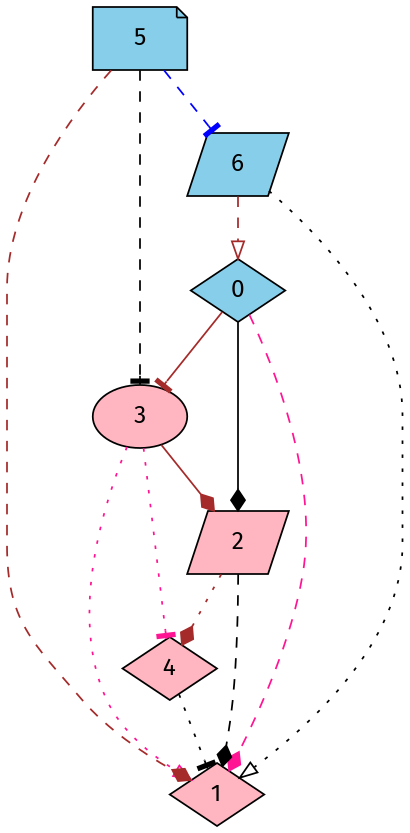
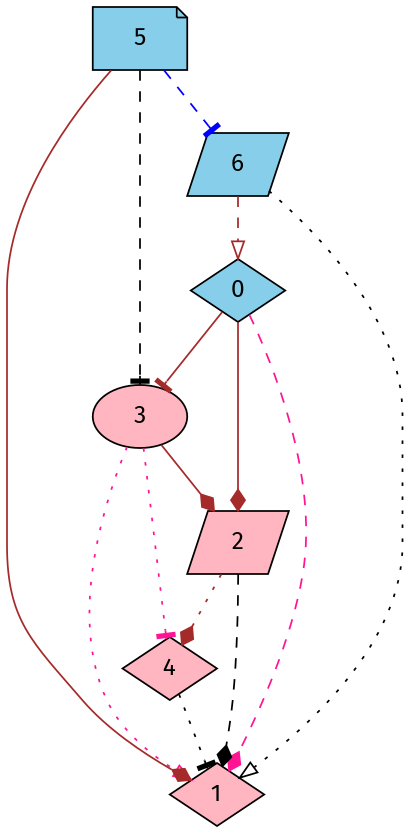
edge "0" -> "2": color black -> brown
edge "5" -> "1": style dashed -> solid
